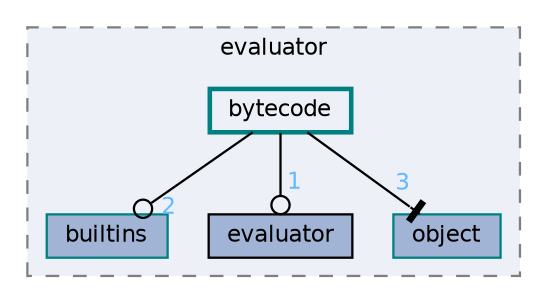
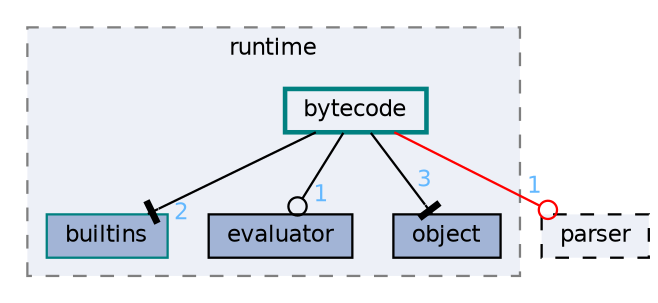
cluster "evaluator": label "evaluator" -> "runtime"
edge "bytecode" -> "builtins": arrowhead odot -> tee
node "object": color teal -> black
node "parser": added
